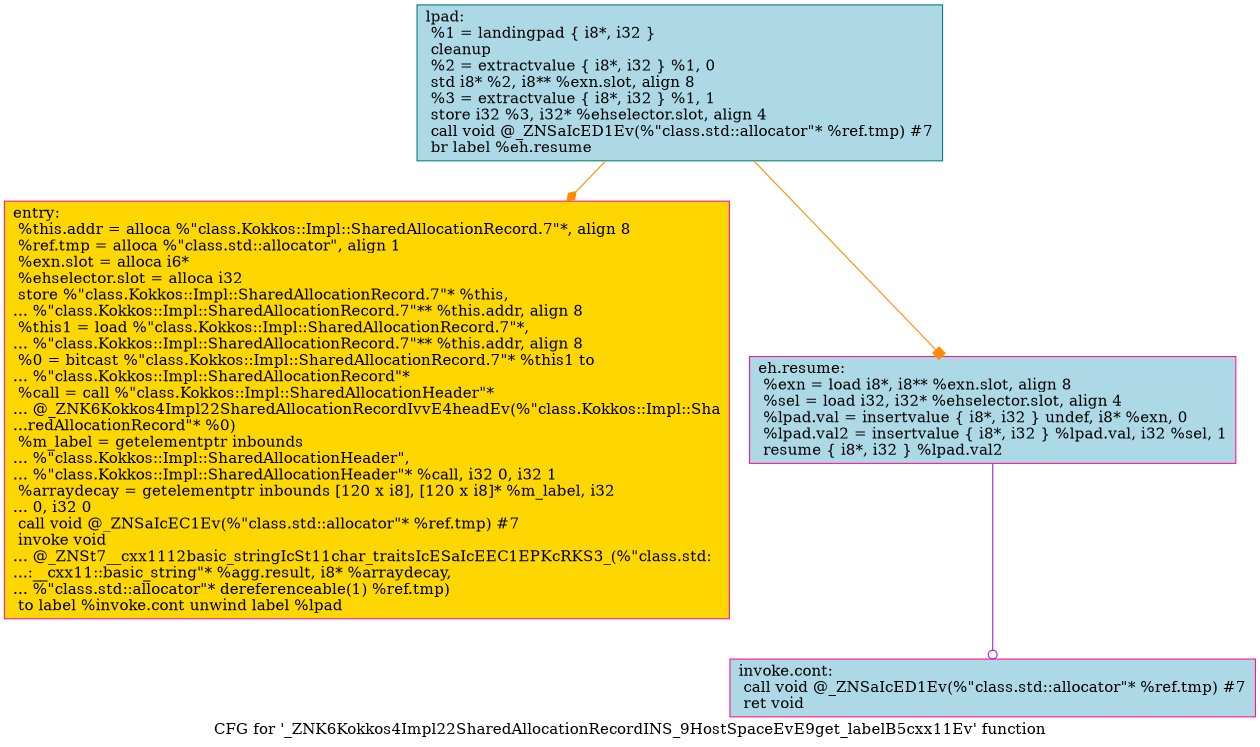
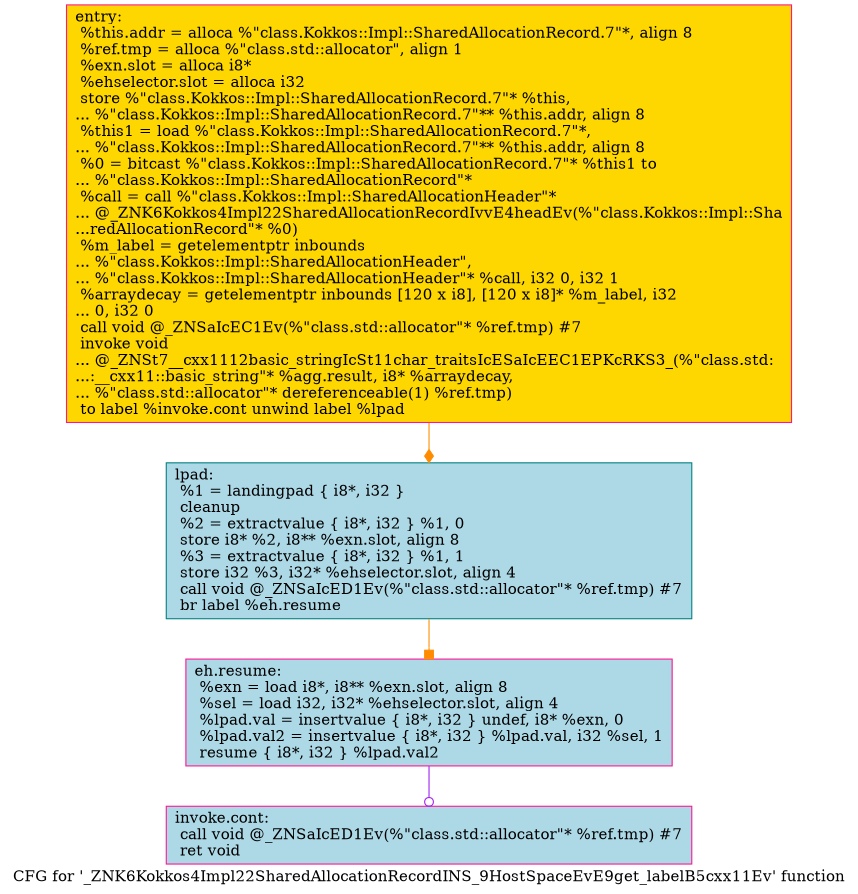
node "lpad:": text "std i8* %2, i8** %exn.slot, align 8" -> "store i8* %2, i8** %exn.slot, align 8"
edge "lpad:" -> "entry:": reversed
node "entry:": text "%exn.slot = alloca i6*" -> "%exn.slot = alloca i8*"
